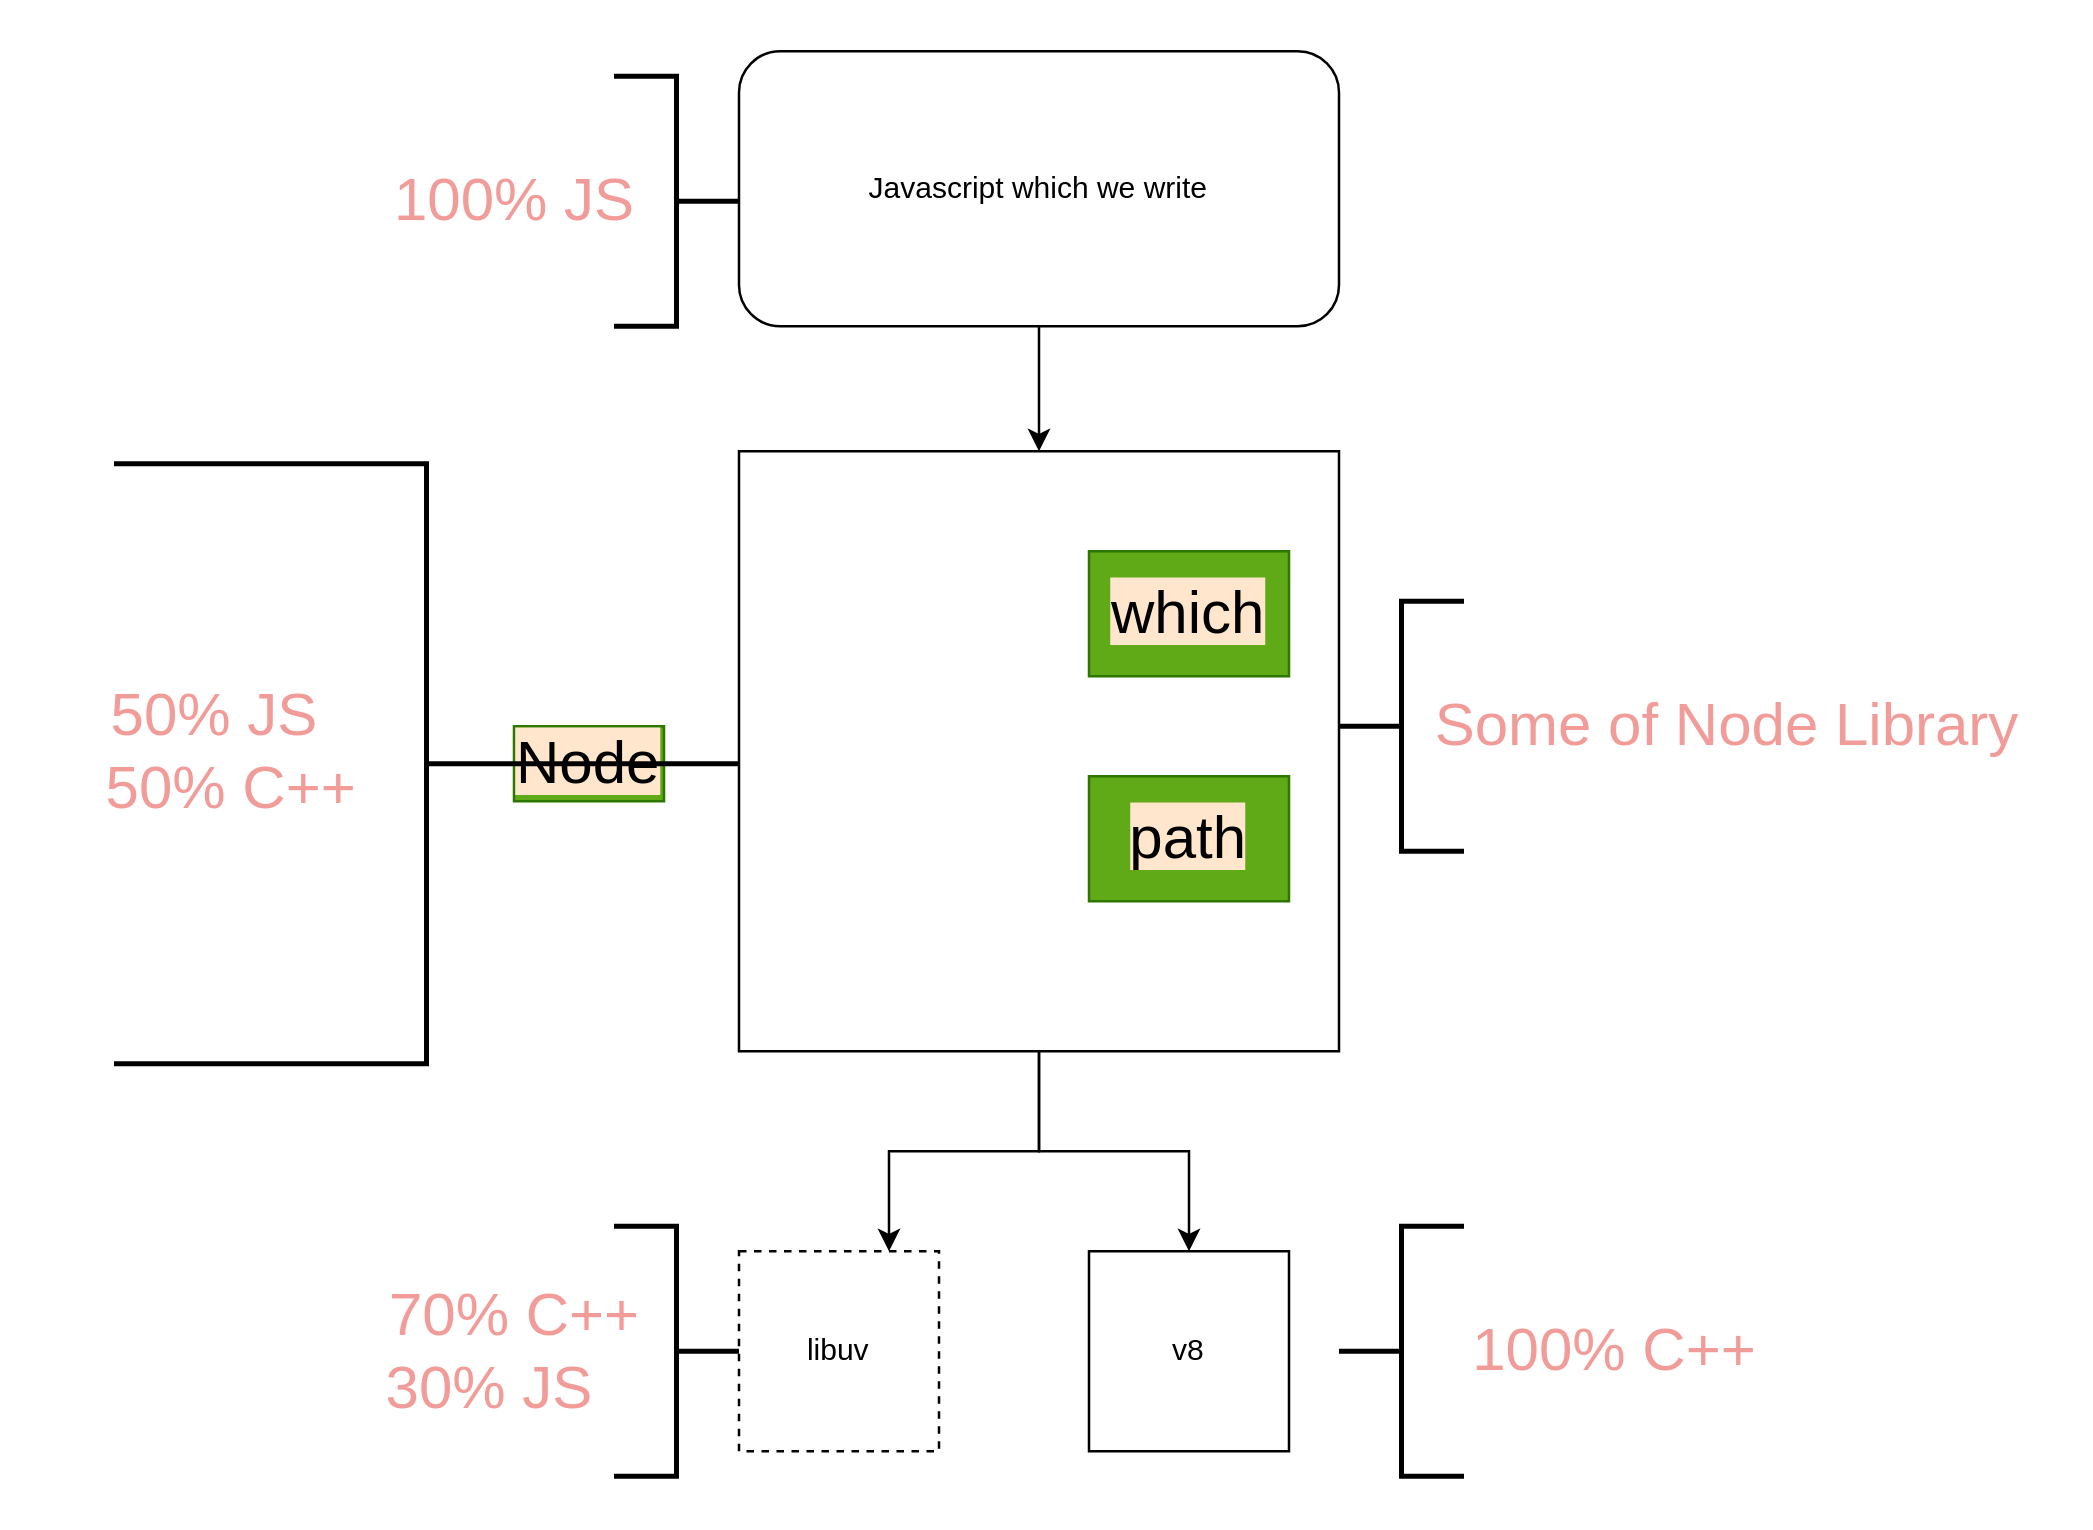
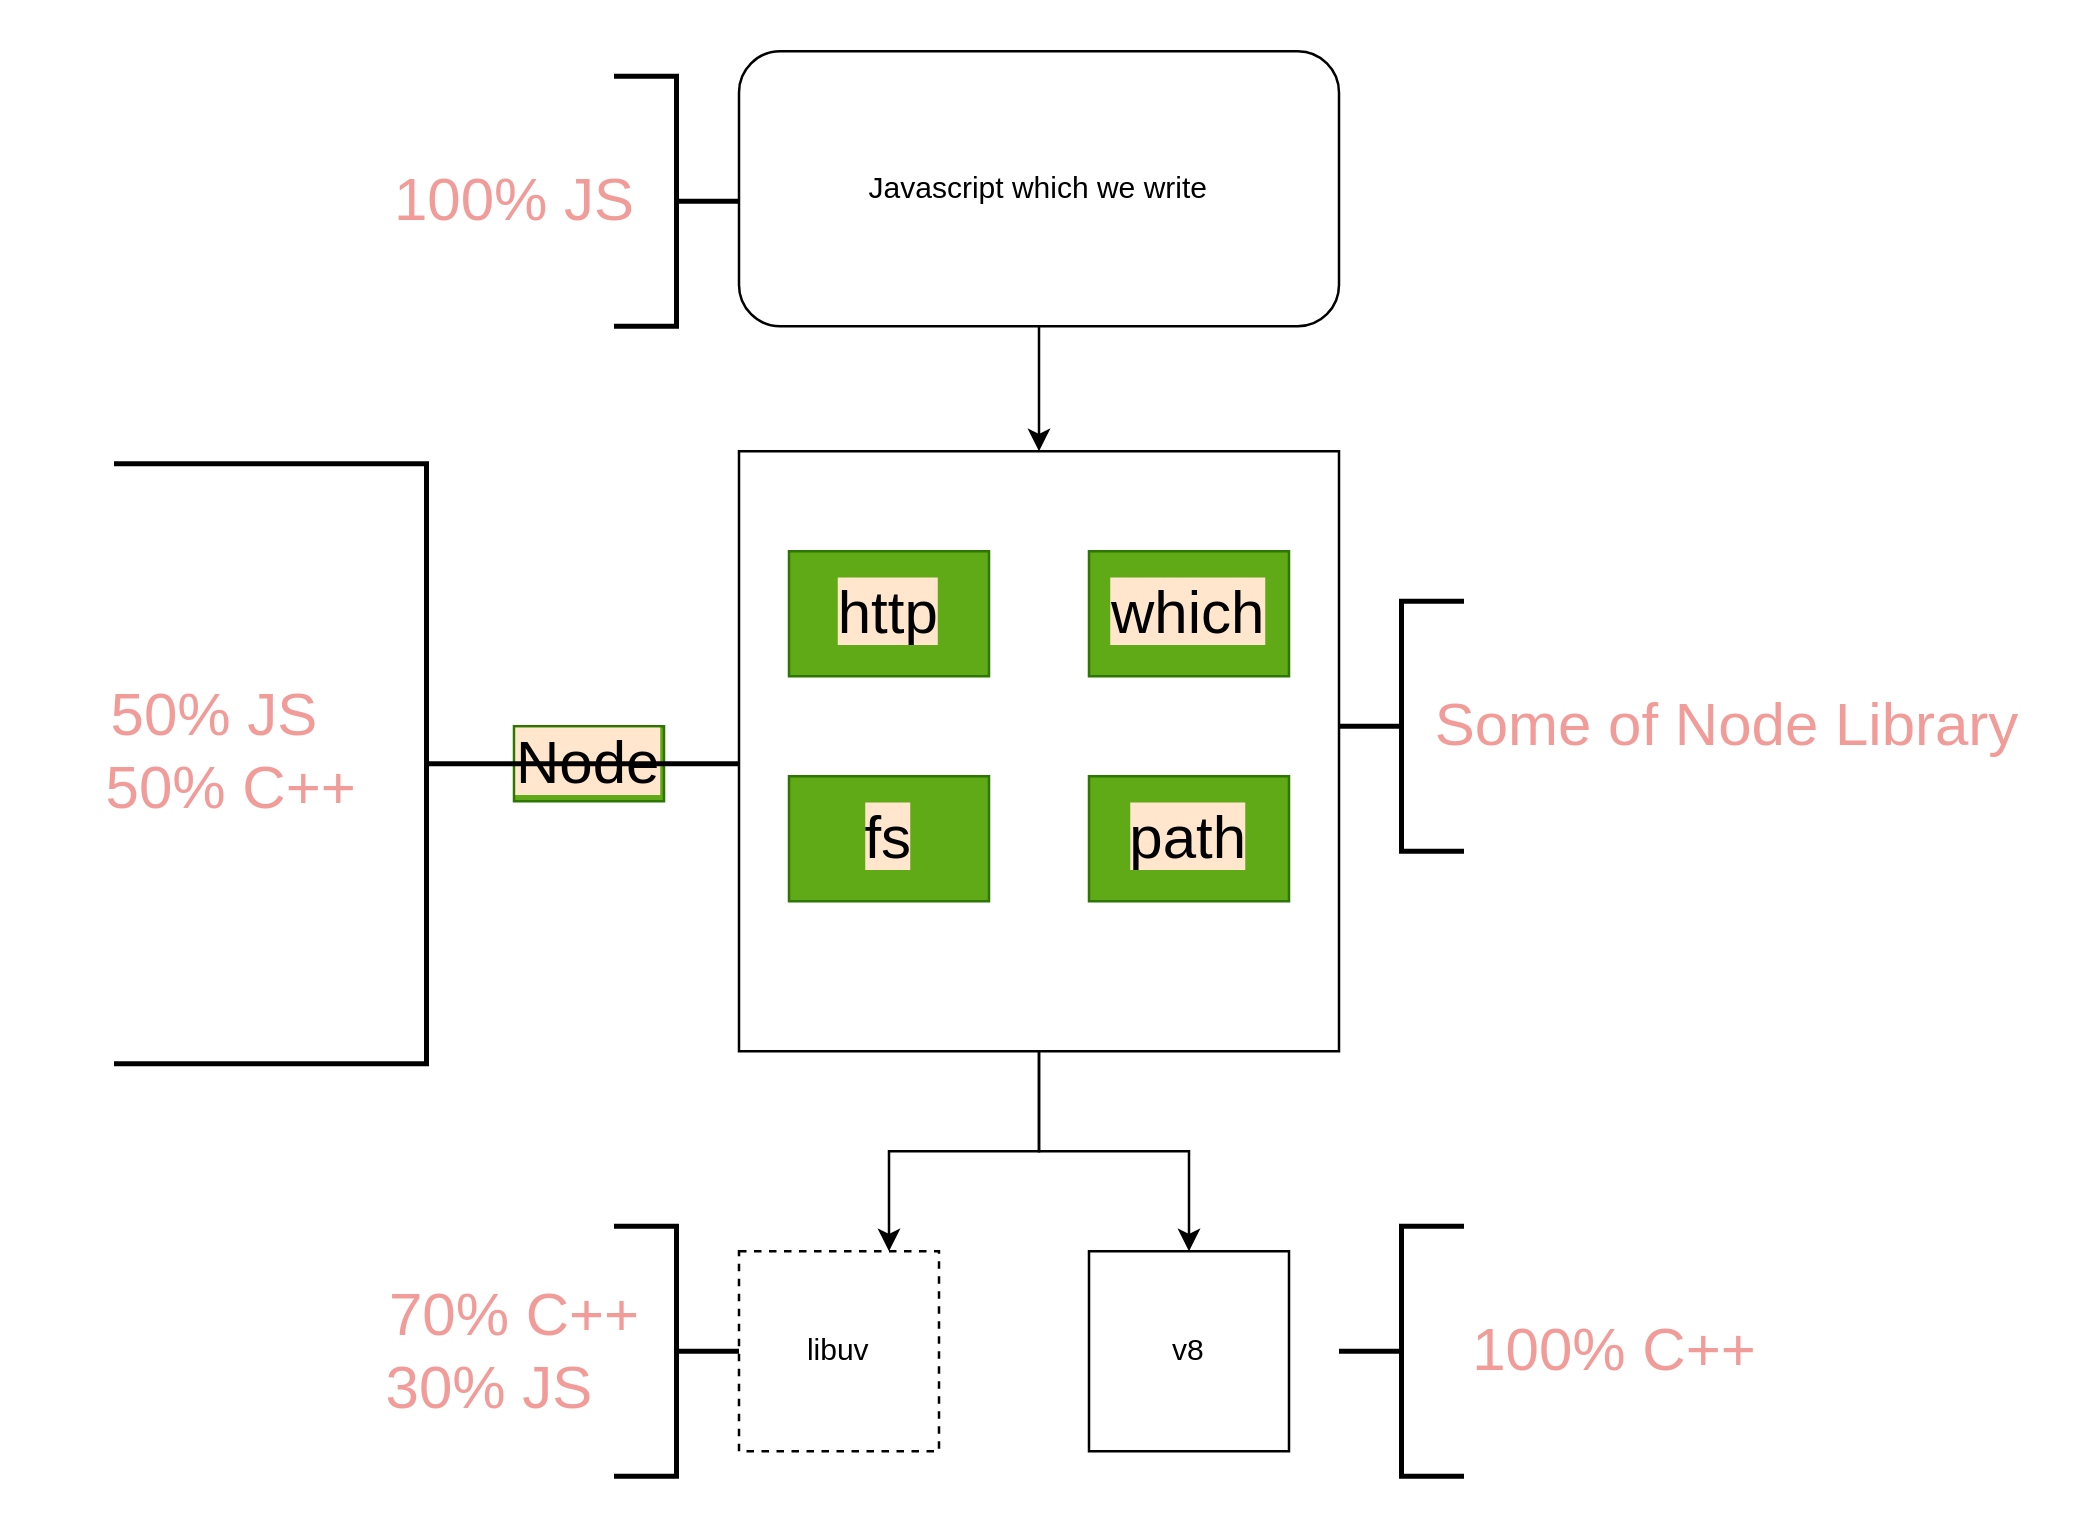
node "http": added
node "fs": added
